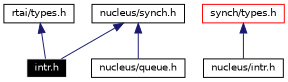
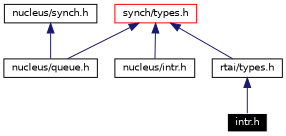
edge "intr.h" -> "nucleus/synch.h": removed
edge "nucleus/queue.h" -> "synch/types.h": added
edge "rtai/types.h" -> "synch/types.h": added
